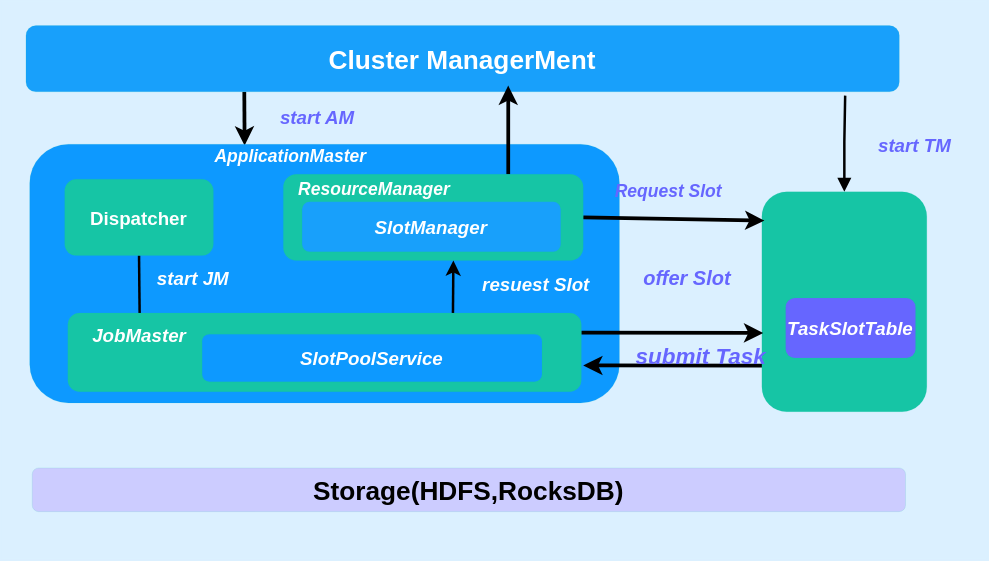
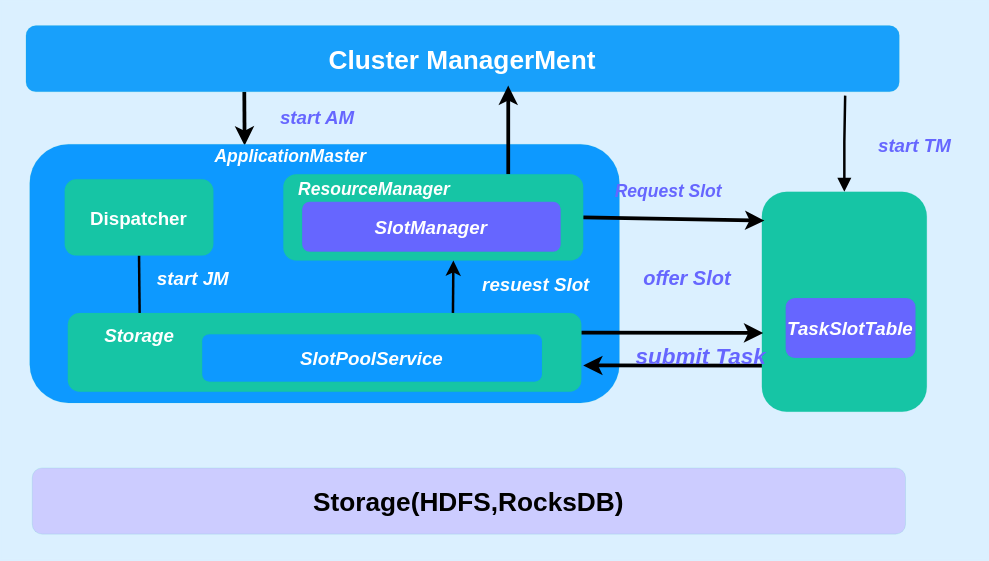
node "SlotManager": fillcolor #18a0fb -> #6666ff
node "JobMaster": label "JobMaster" -> "Storage"
node "Storage(HDFS,RocksDB)": size 874x44 -> 874x66
